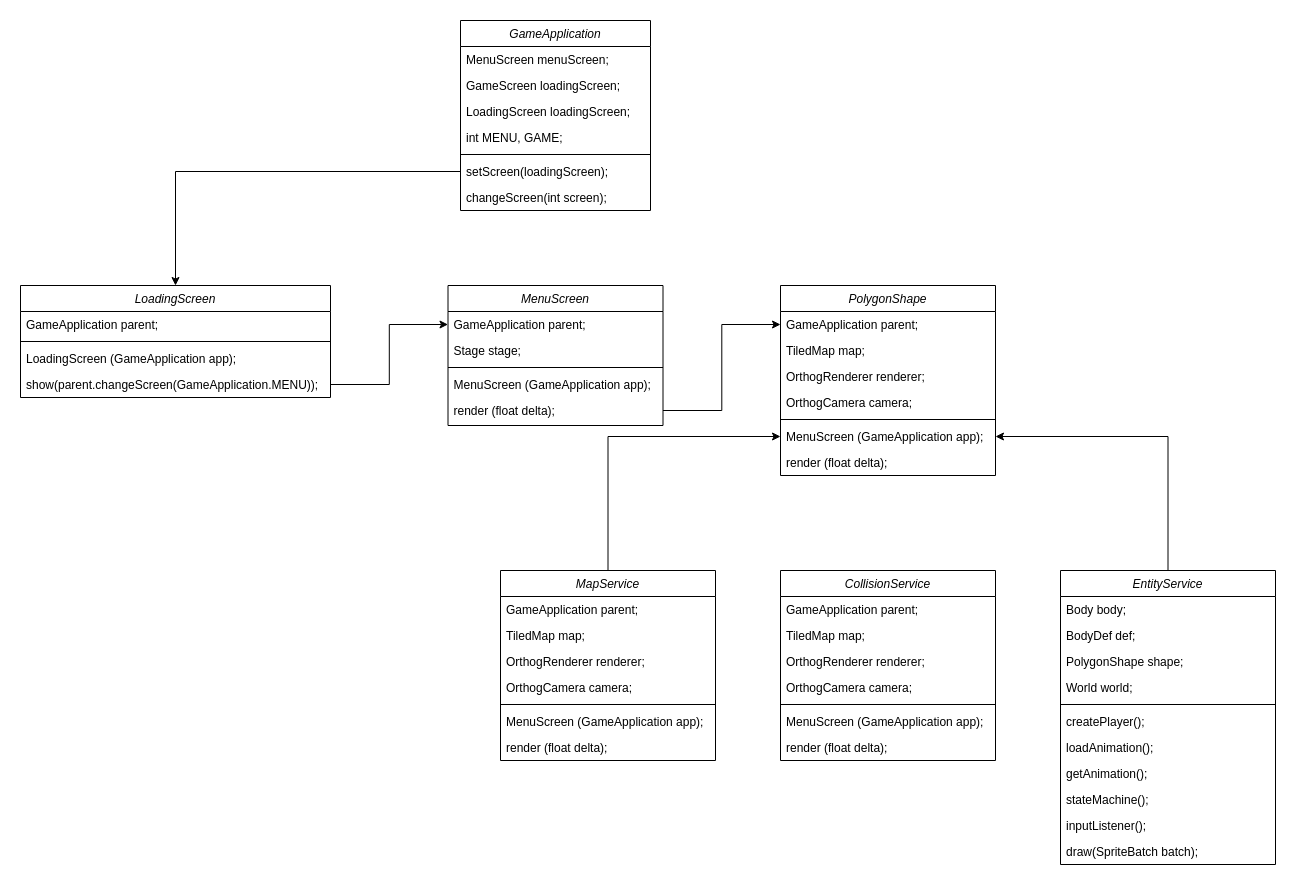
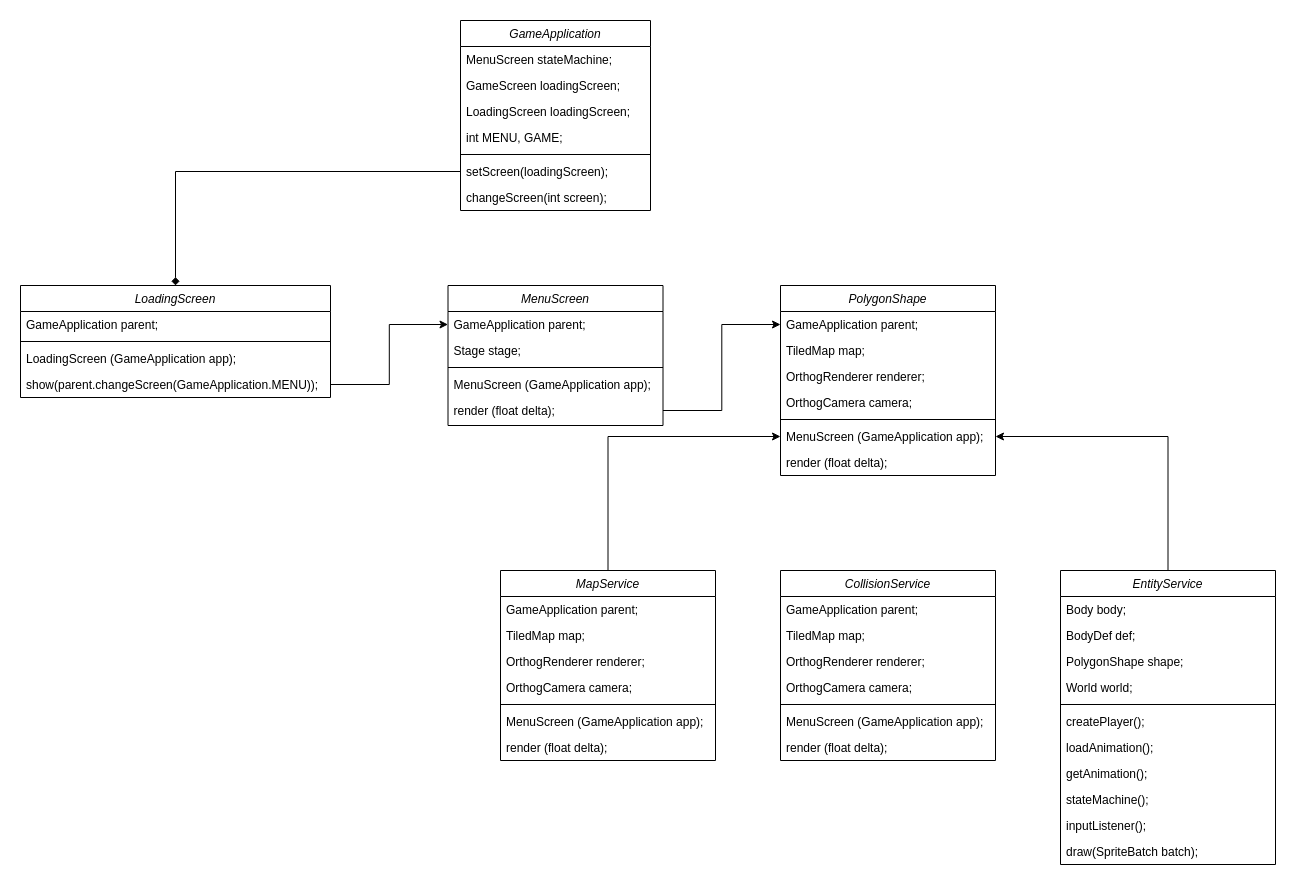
node "MenuScreen menuScreen;": label "MenuScreen menuScreen;" -> "MenuScreen stateMachine;"
edge "setScreen(loadingScreen);" -> "LoadingScreen": arrowhead classic -> diamond
